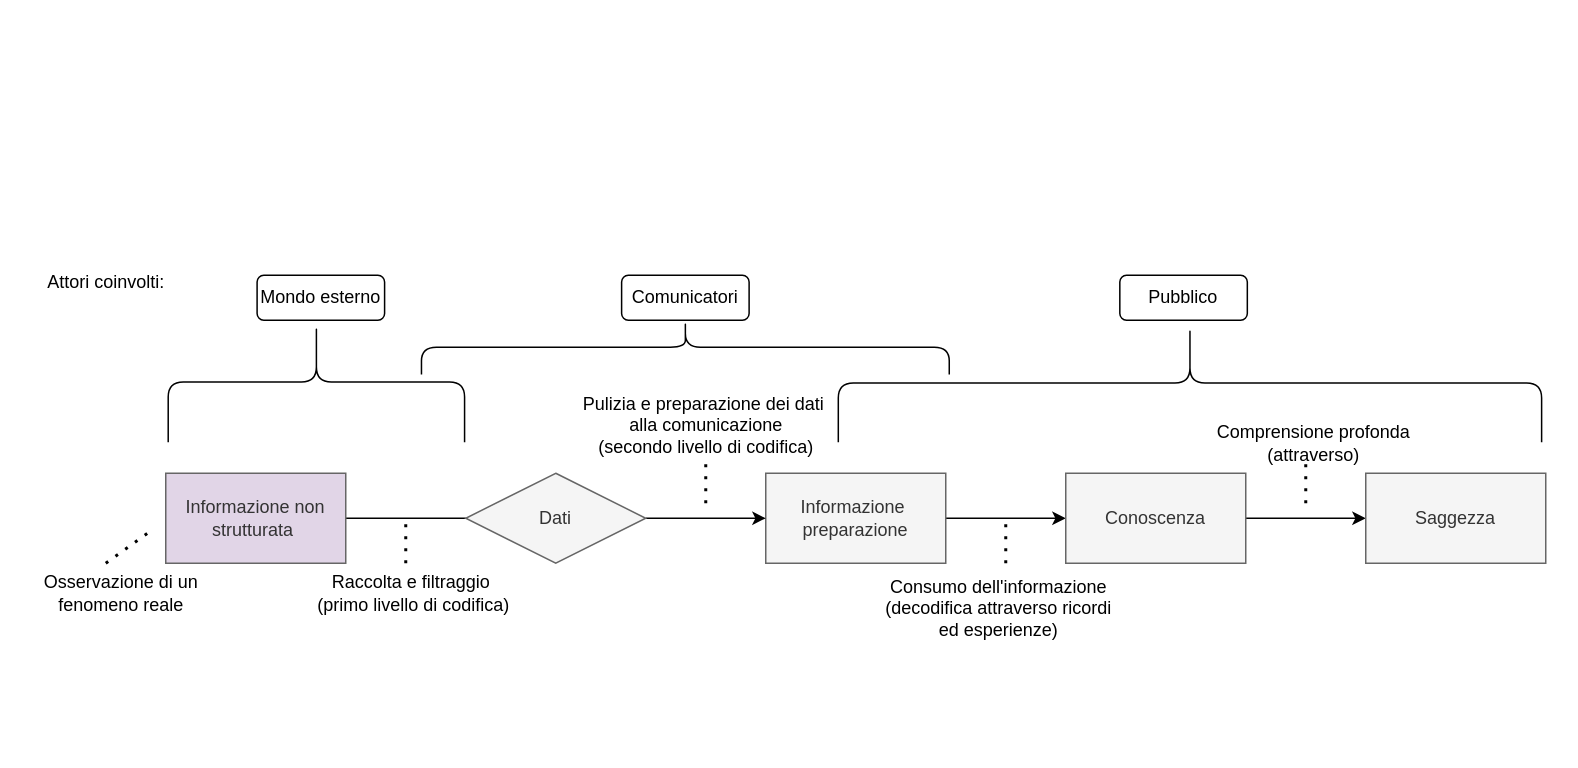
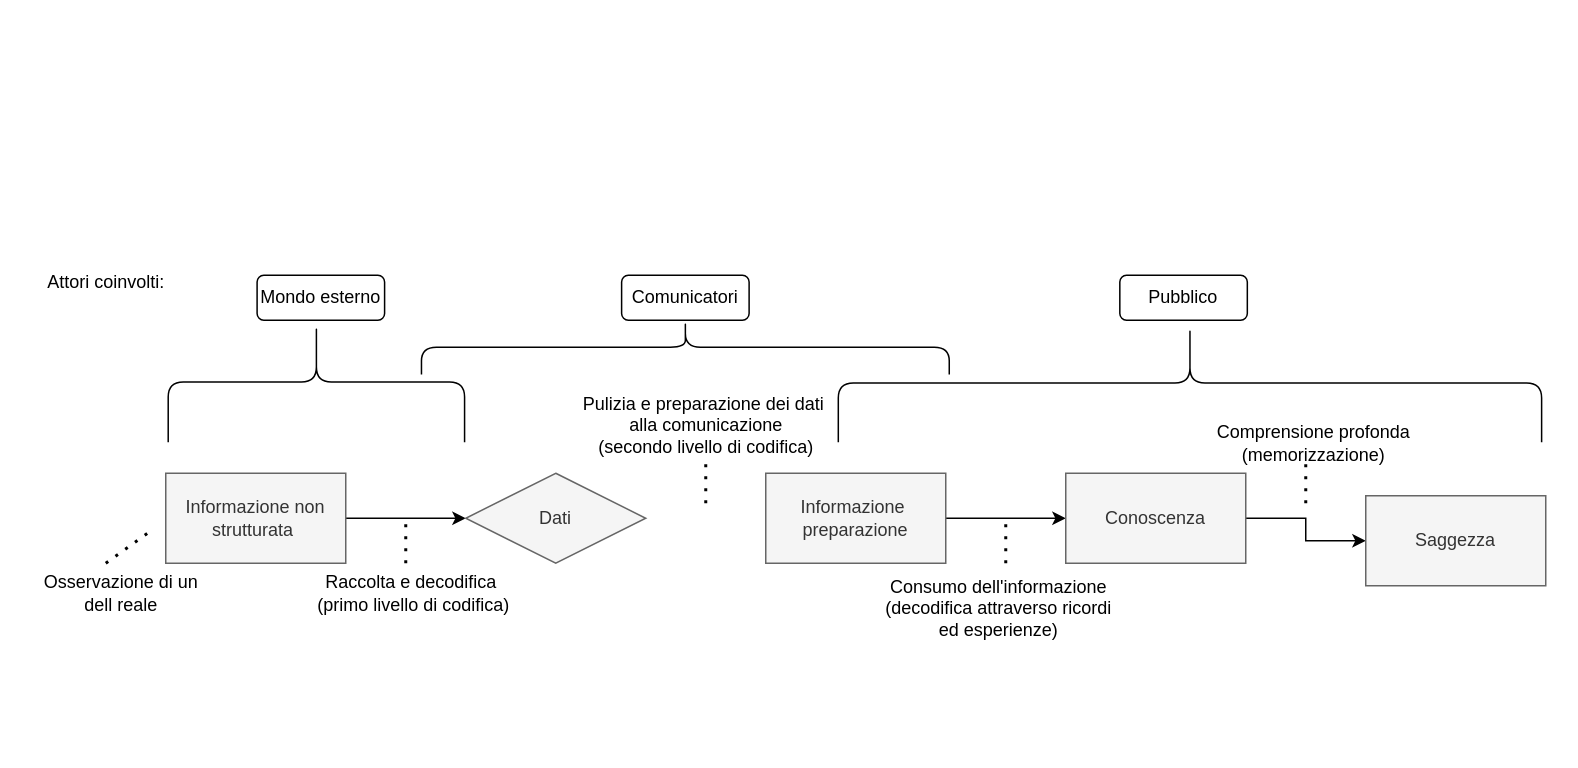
node "Comprensione profonda (attraverso)": label "Comprensione profonda (attraverso)" -> "Comprensione profonda (memorizzazione)"
node "Informazione non strutturata": fillcolor #e1d5e7 -> #f5f5f5
edge "Informazione non strutturata" -- "Dati": arrowhead none -> classic
edge "Dati" -> "Informazione preparazione": removed
node "Saggezza": moved (1456, 518) -> (1456, 541)
node "Osservazione di un fenomeno reale": label "Osservazione di un fenomeno reale" -> "Osservazione di un dell reale"
node "Raccolta e filtraggio (primo livello di codifica)": label "Raccolta e filtraggio (primo livello di codifica)" -> "Raccolta e decodifica (primo livello di codifica)"
